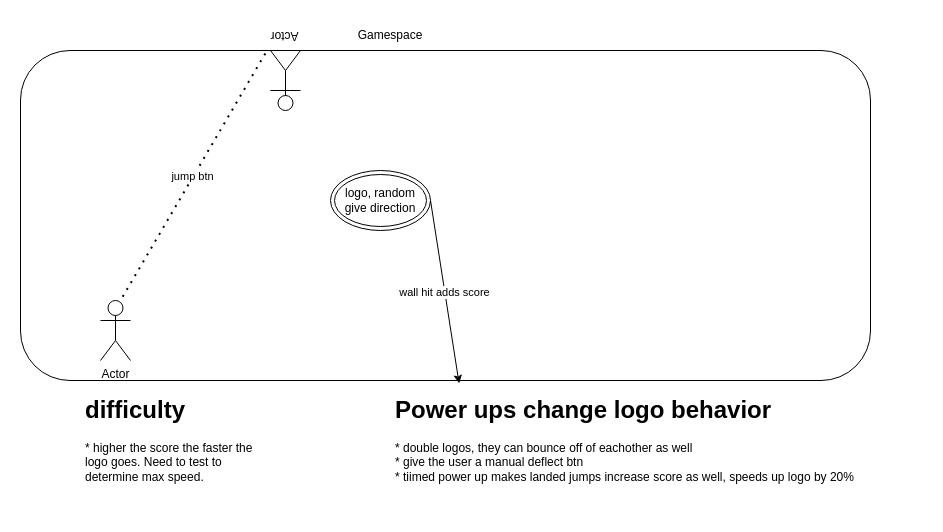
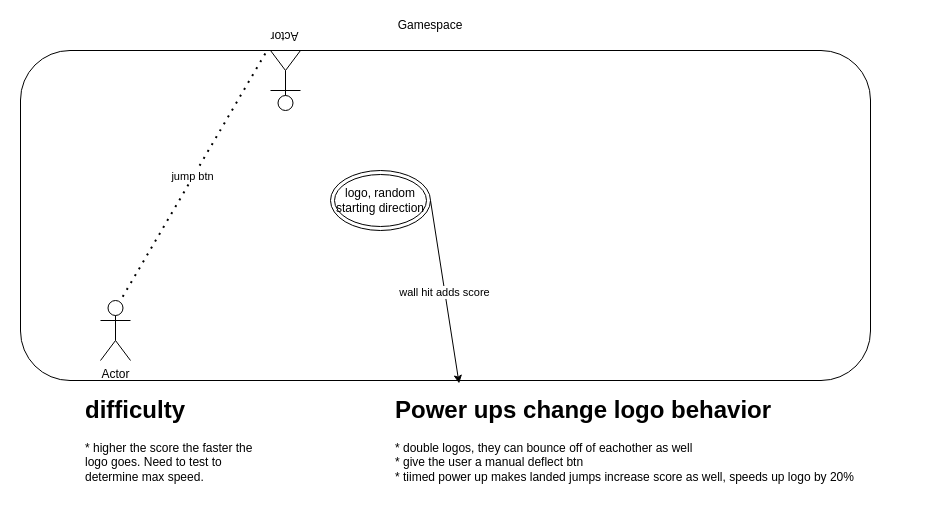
node "Gamespace": moved (391, 36) -> (431, 26)
node "logo, random give direction": label "logo, random give direction" -> "logo, random starting direction"
